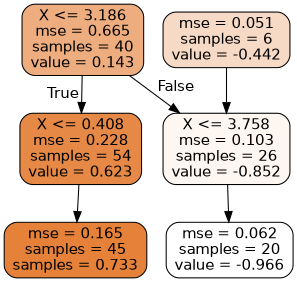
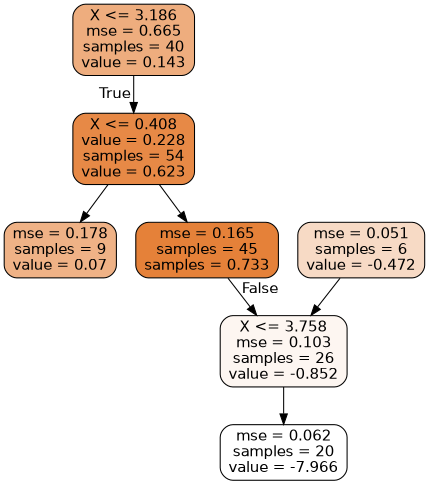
node "mse = 0.051 samples = 6 value = -0.442": label "mse = 0.051 samples = 6 value = -0.442" -> "mse = 0.051 samples = 6 value = -0.472"
edge "X <= 3.186 mse = 0.665 samples = 40 value = 0.143" -> "X <= 3.758 mse = 0.103 samples = 26 value = -0.852": now "mse = 0.165 samples = 45 samples = 0.733" -> "X <= 3.758 mse = 0.103 samples = 26 value = -0.852"
node "X <= 0.408 mse = 0.228 samples = 54 value = 0.623": label "X <= 0.408 mse = 0.228 samples = 54 value = 0.623" -> "X <= 0.408 value = 0.228 samples = 54 value = 0.623"
node "mse = 0.178 samples = 9 value = 0.07": added
node "mse = 0.062 samples = 20 value = -0.966": label "mse = 0.062 samples = 20 value = -0.966" -> "mse = 0.062 samples = 20 value = -7.966"
